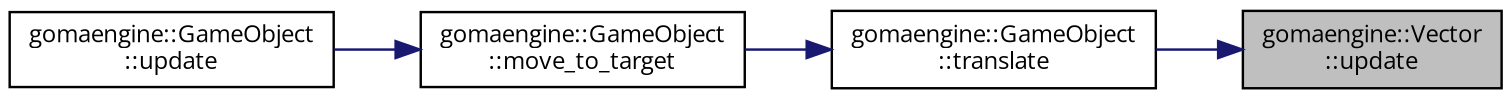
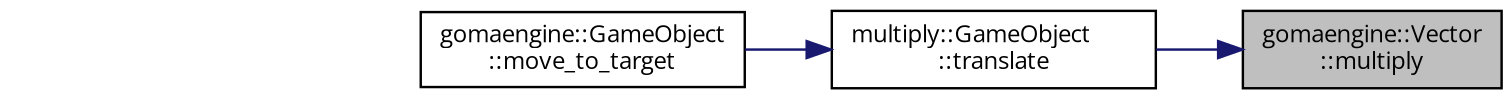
node "gomaengine::GameObject ::update": removed
node "gomaengine::GameObject ::translate": label "gomaengine::GameObject ::translate" -> "multiply::GameObject ::translate"
node "gomaengine::Vector ::update": label "gomaengine::Vector ::update" -> "gomaengine::Vector ::multiply"
